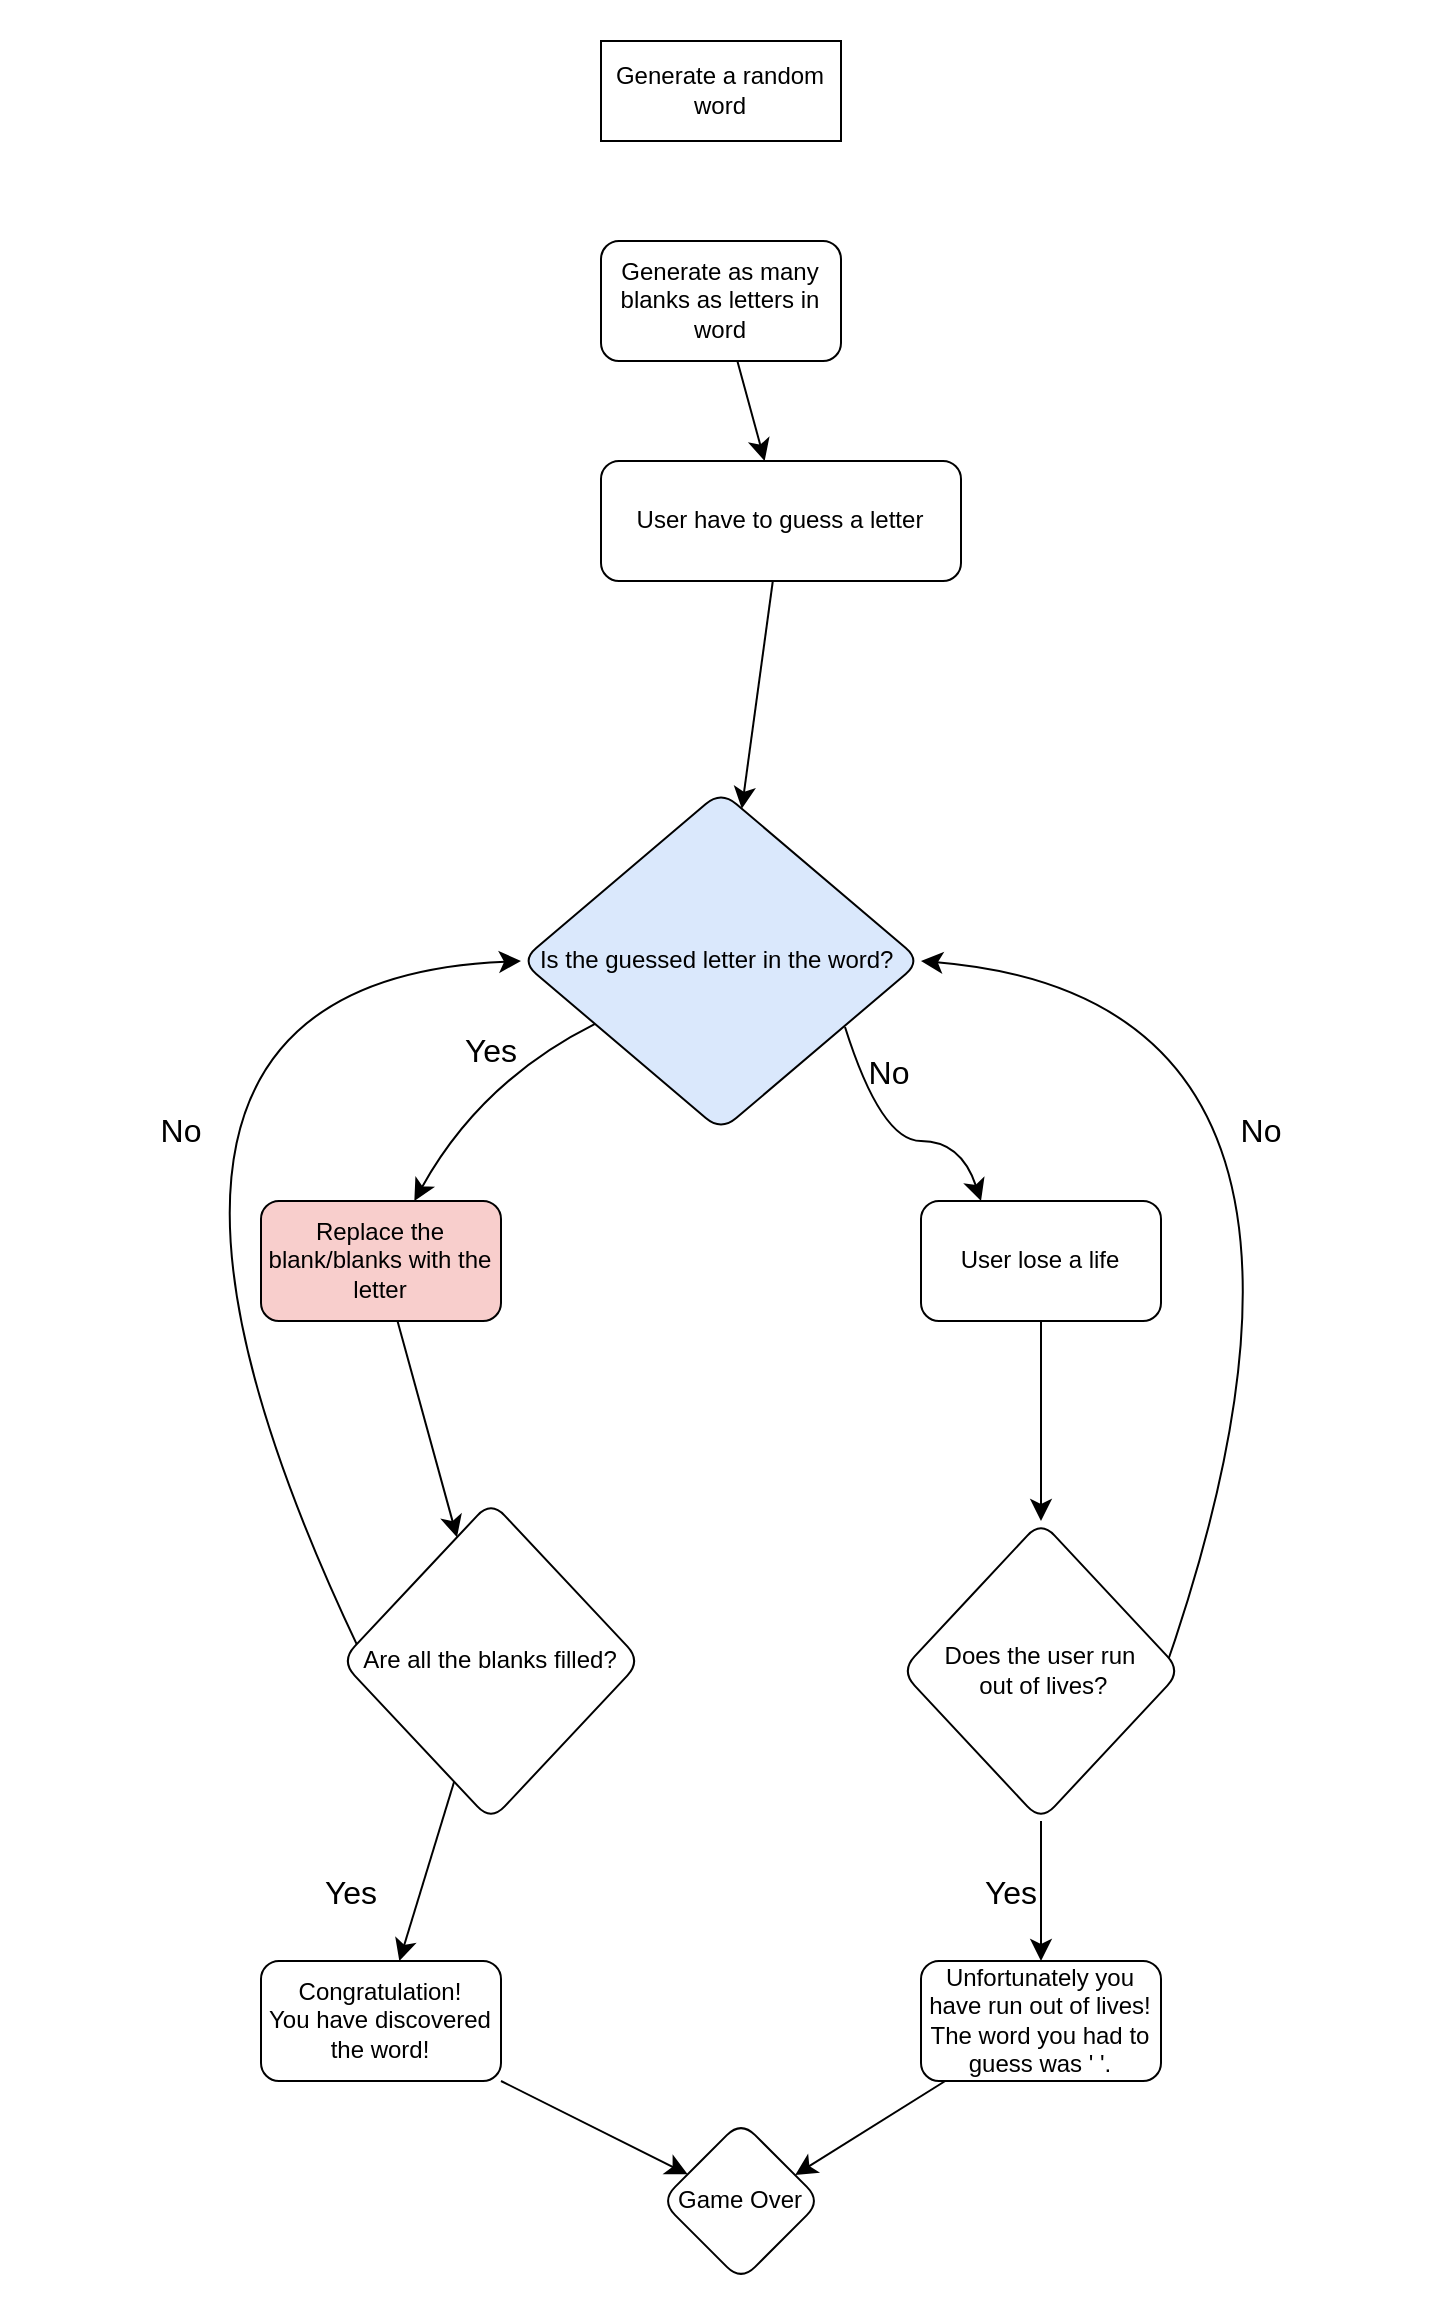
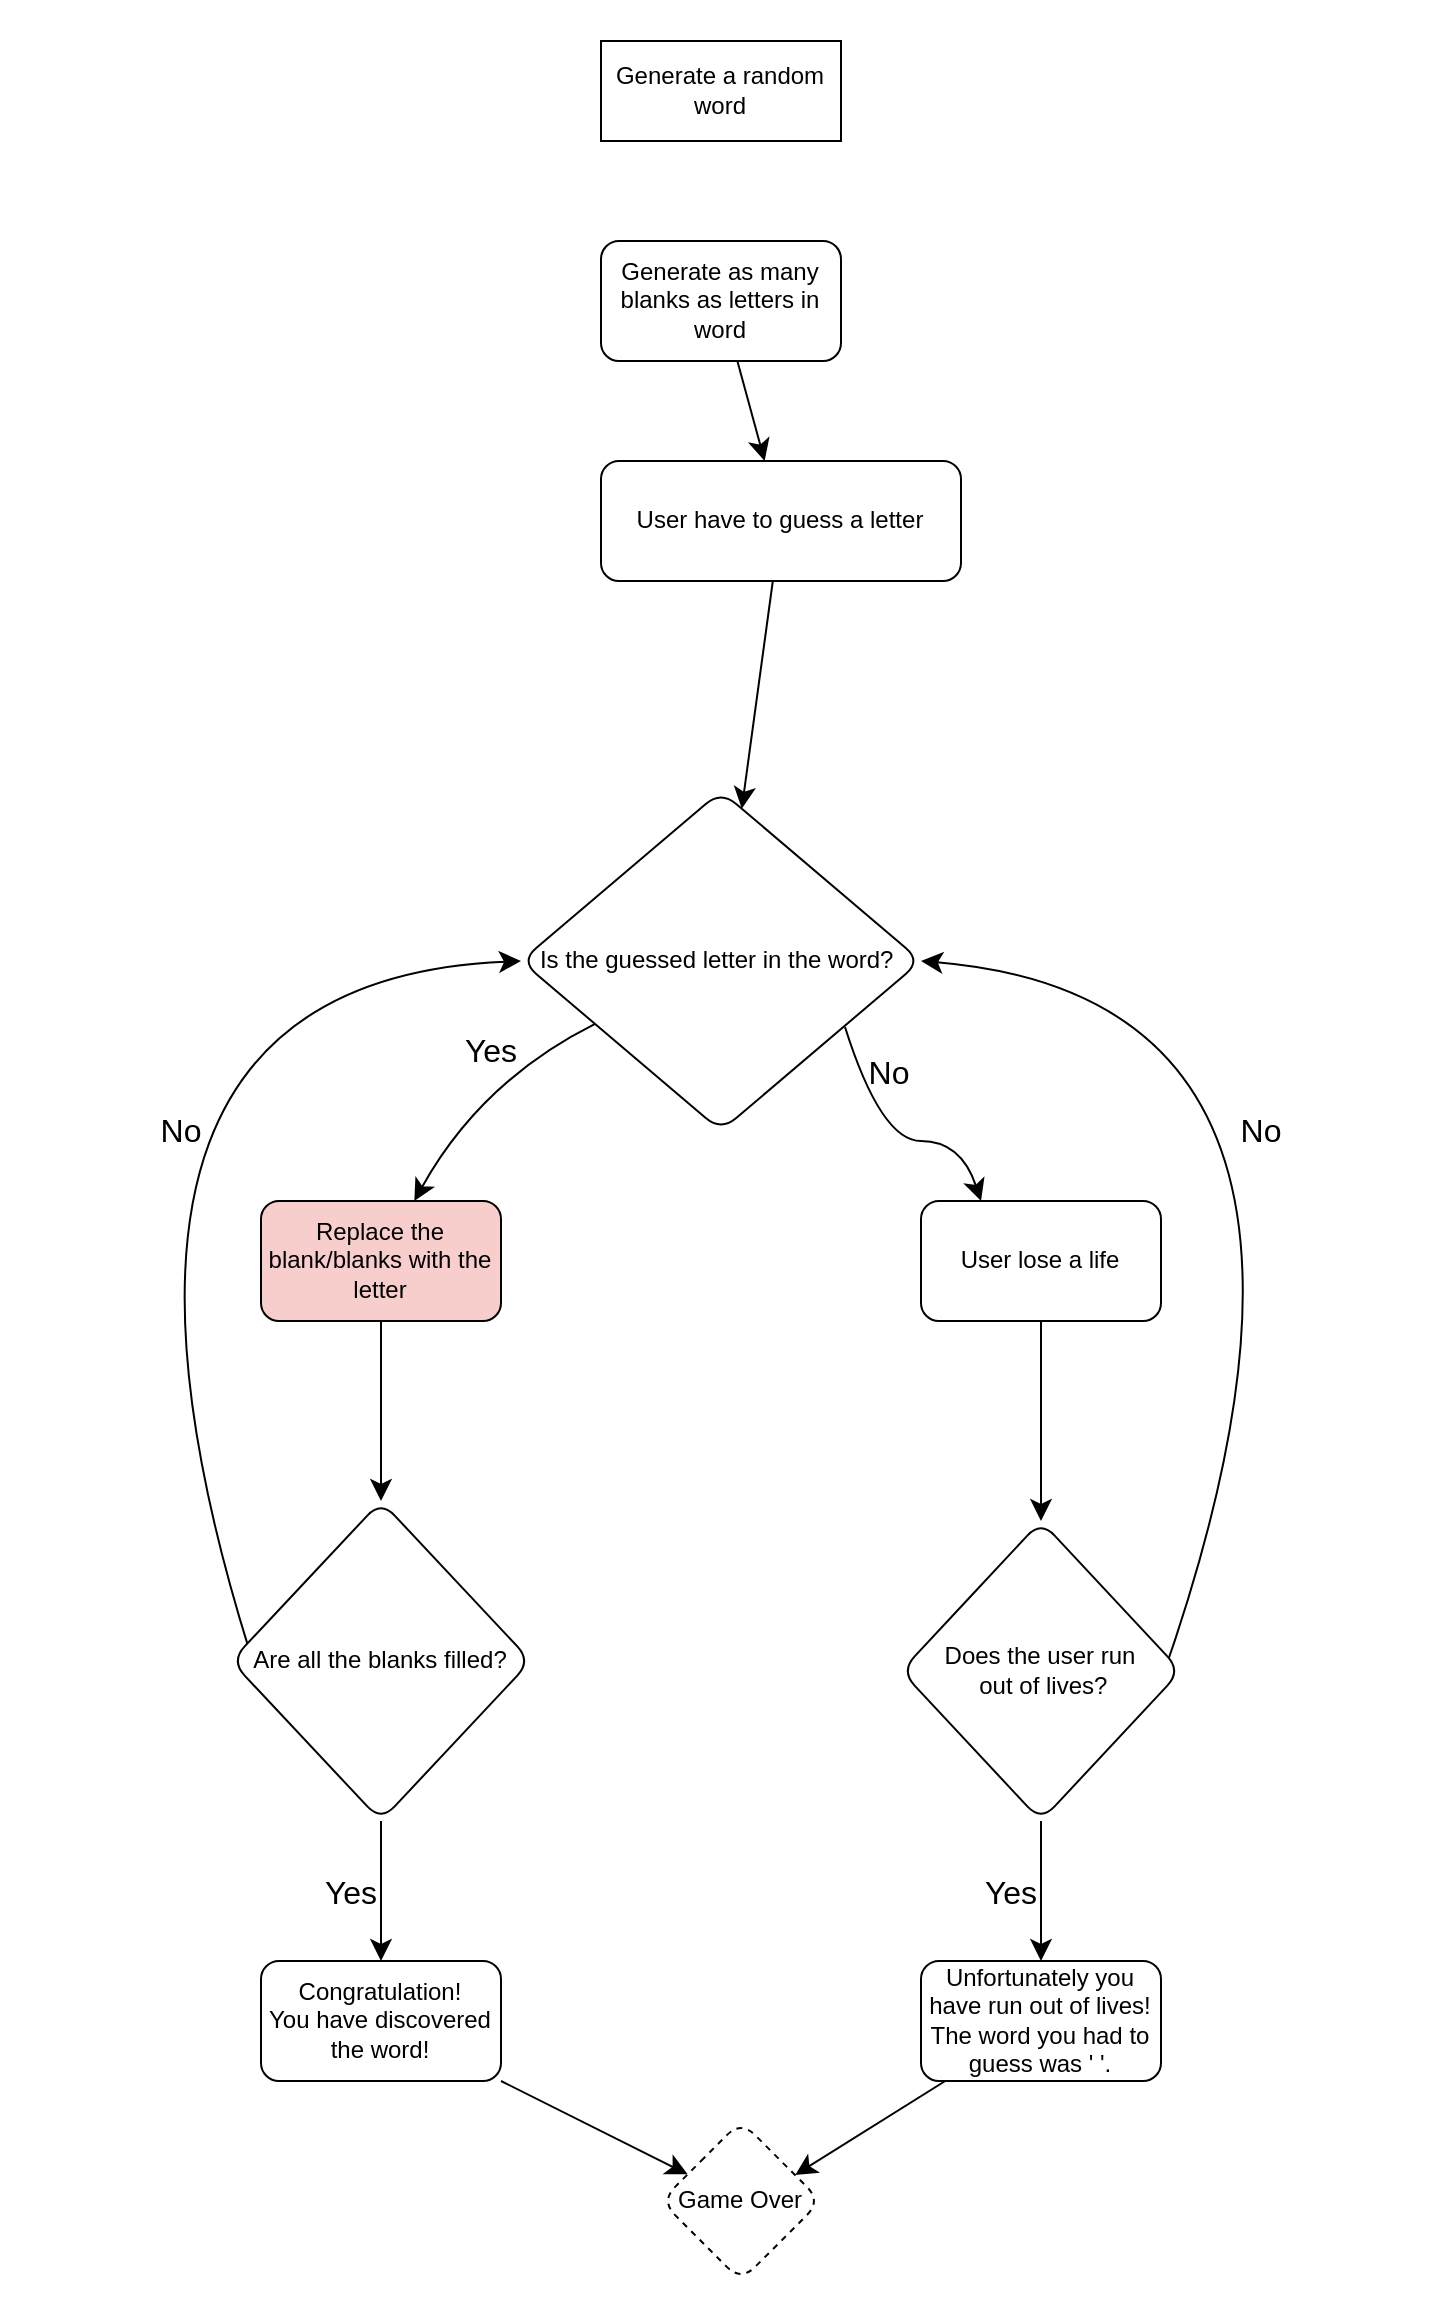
node "Is the guessed letter in the word?": fillcolor #dae8fc -> #ffffff
node "Are all the blanks filled?": moved (491, 1661) -> (381, 1661)
node "Game Over": style solid -> dashed
